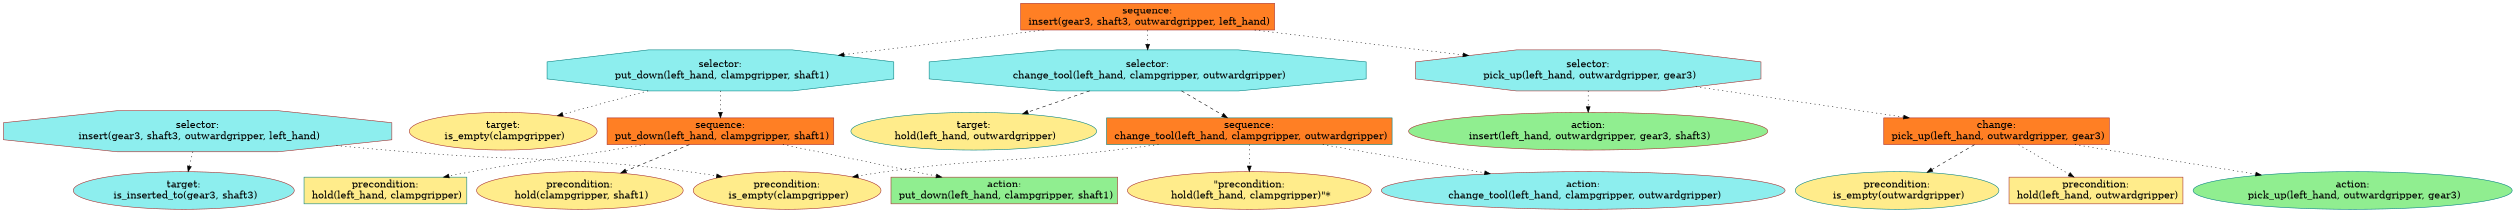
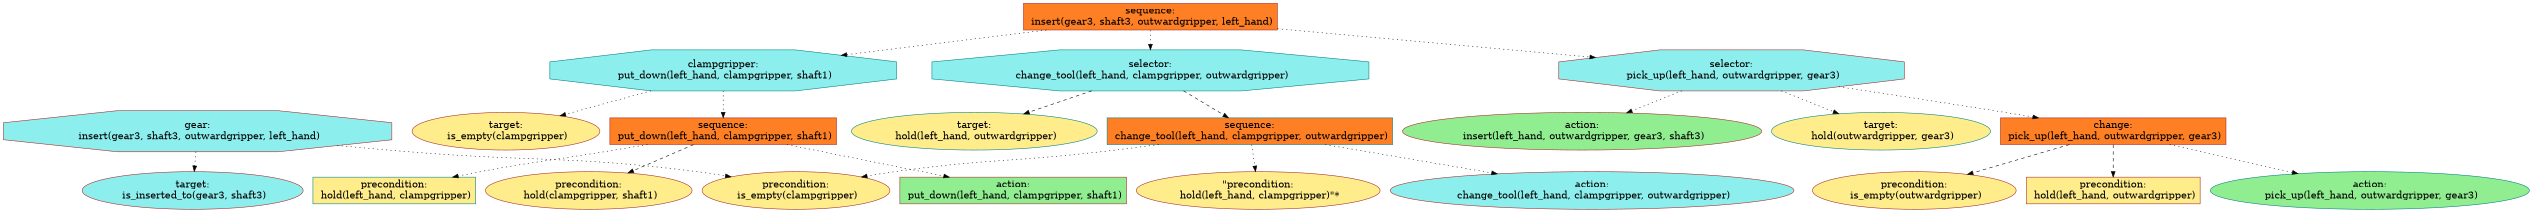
node "selector: put_down(left_hand, clampgripper, shaft1)": label "selector: put_down(left_hand, clampgripper, shaft1)" -> "clampgripper: put_down(left_hand, clampgripper, shaft1)"
node "selector: insert(gear3, shaft3, outwardgripper, left_hand)": label "selector: insert(gear3, shaft3, outwardgripper, left_hand)" -> "gear: insert(gear3, shaft3, outwardgripper, left_hand)"
node "target: hold(outwardgripper, gear3)": added
edge "change: pick_up(left_hand, outwardgripper, gear3)" -> "precondition: hold(left_hand, outwardgripper)": style dotted -> dashed
node "precondition: is_empty(outwardgripper)": color teal -> brown
